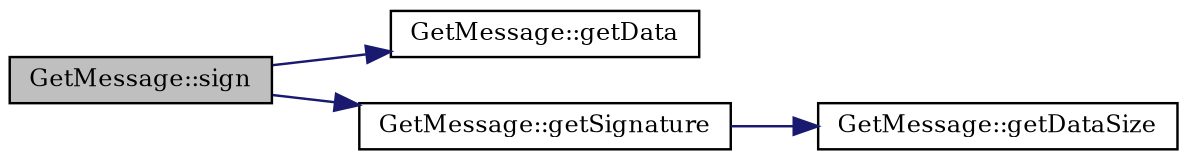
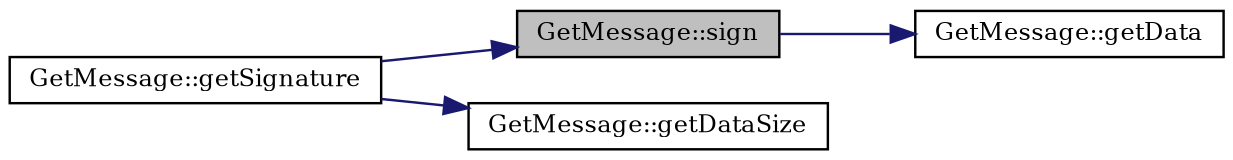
edge "GetMessage::sign" -> "GetMessage::getSignature": reversed
